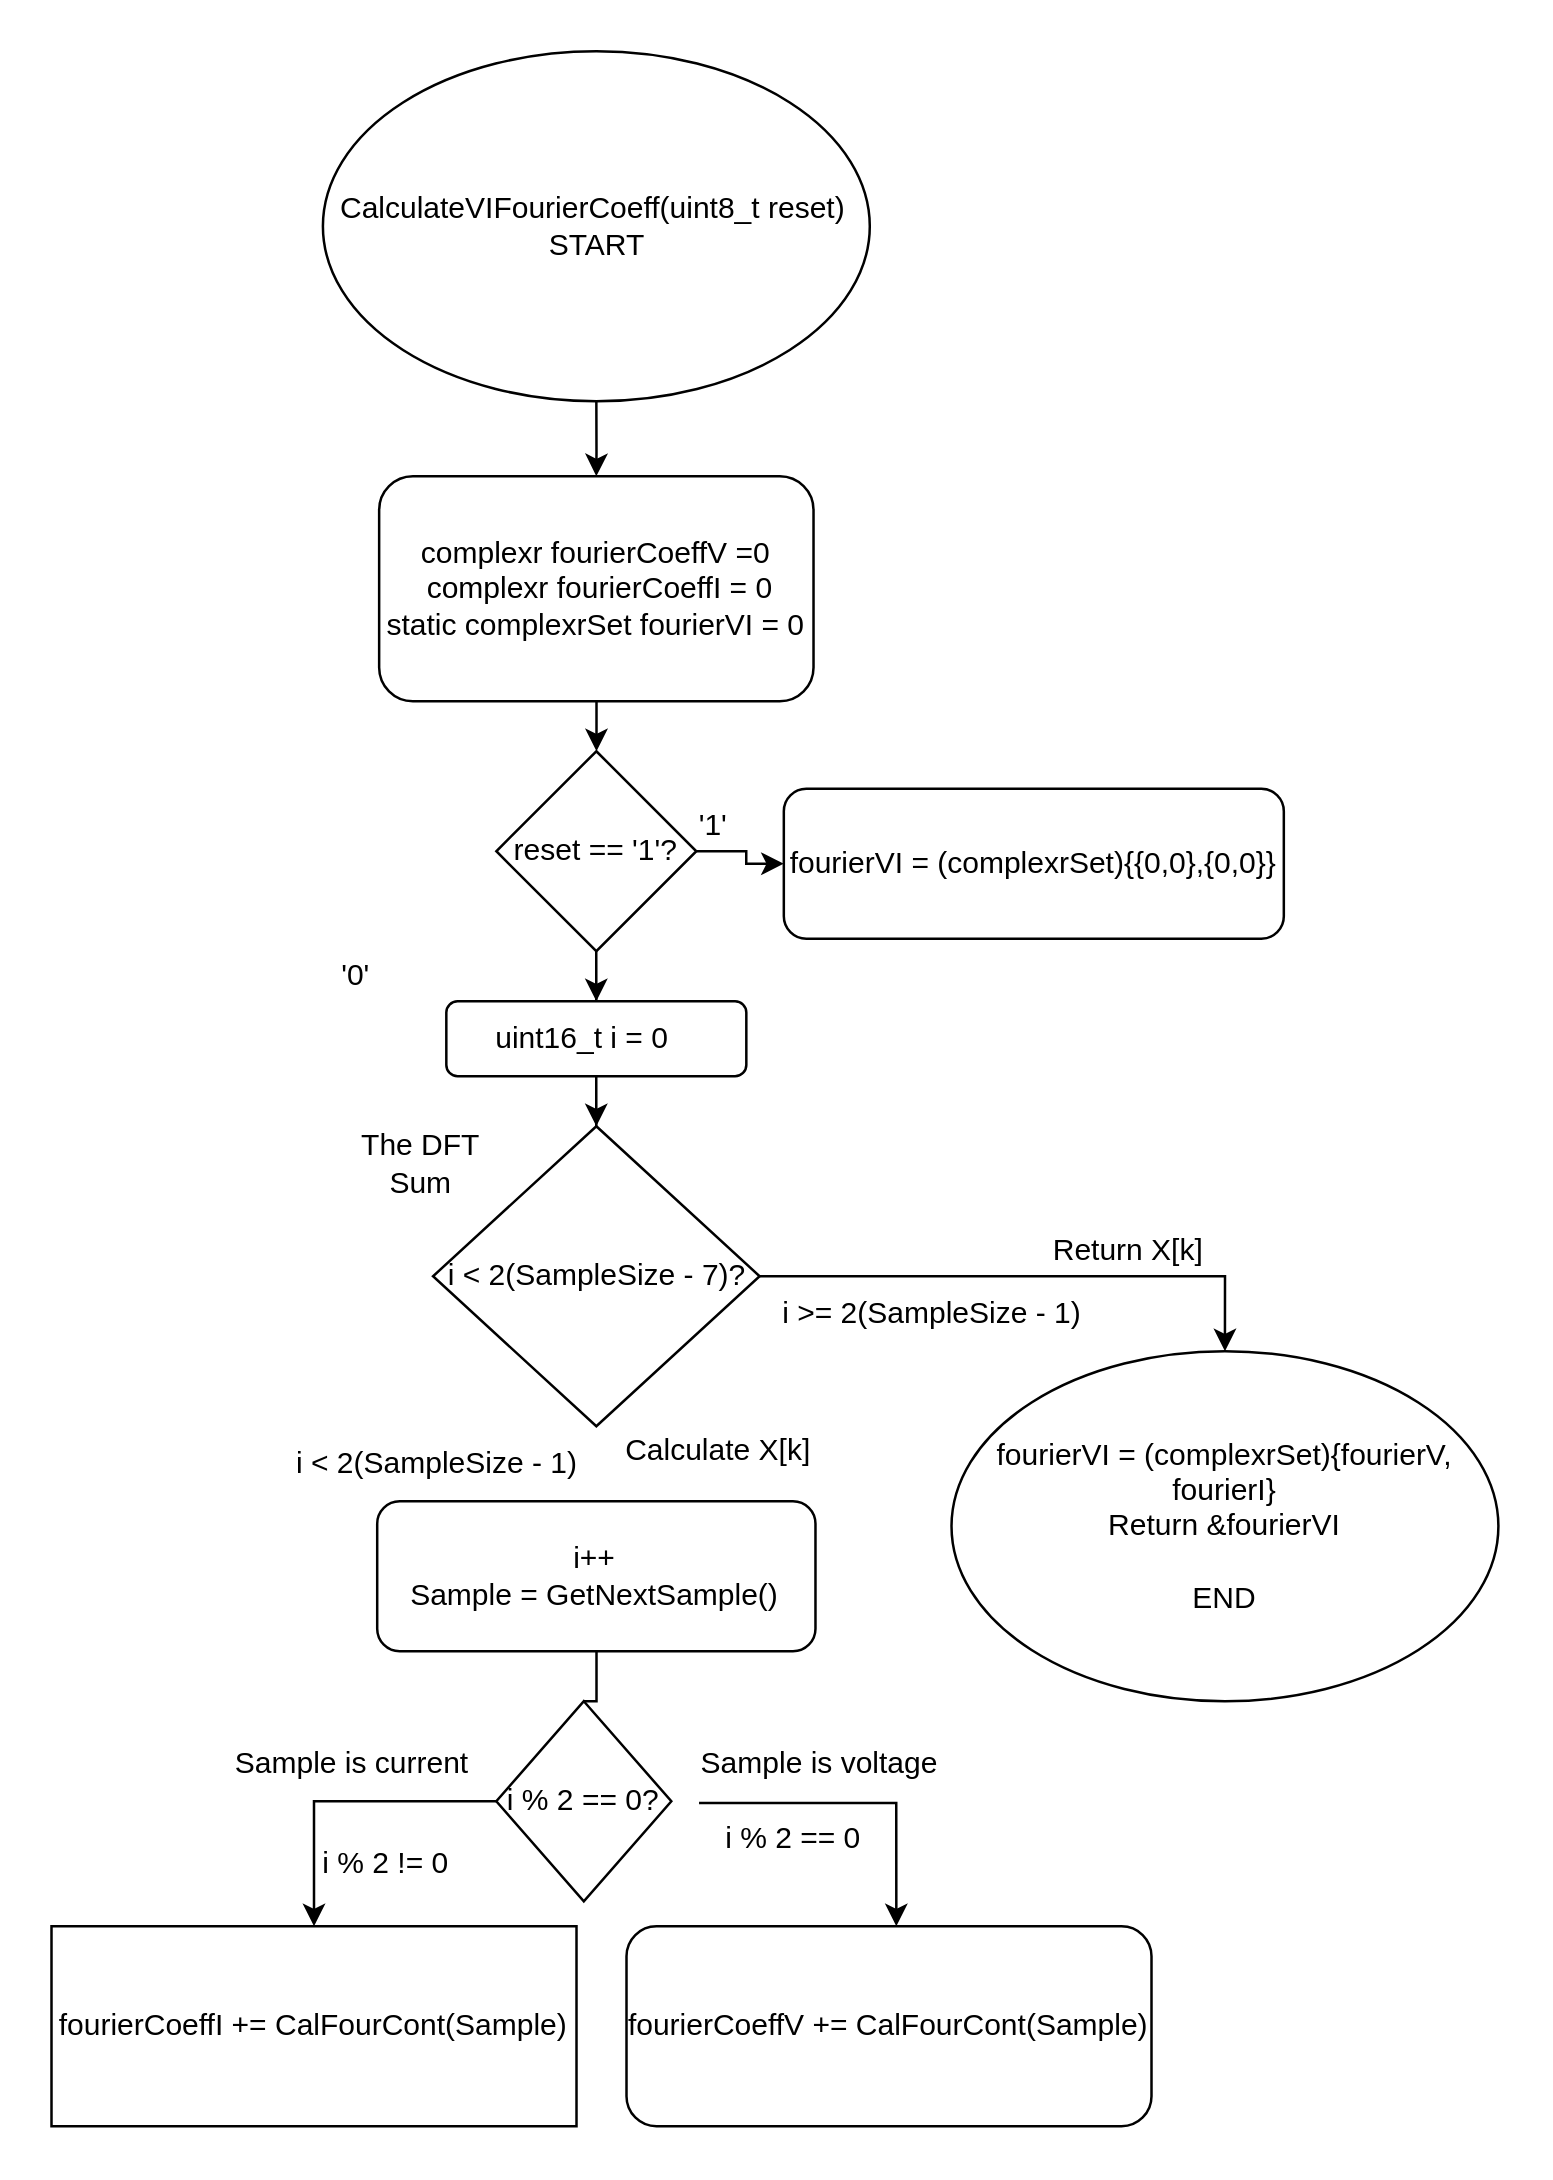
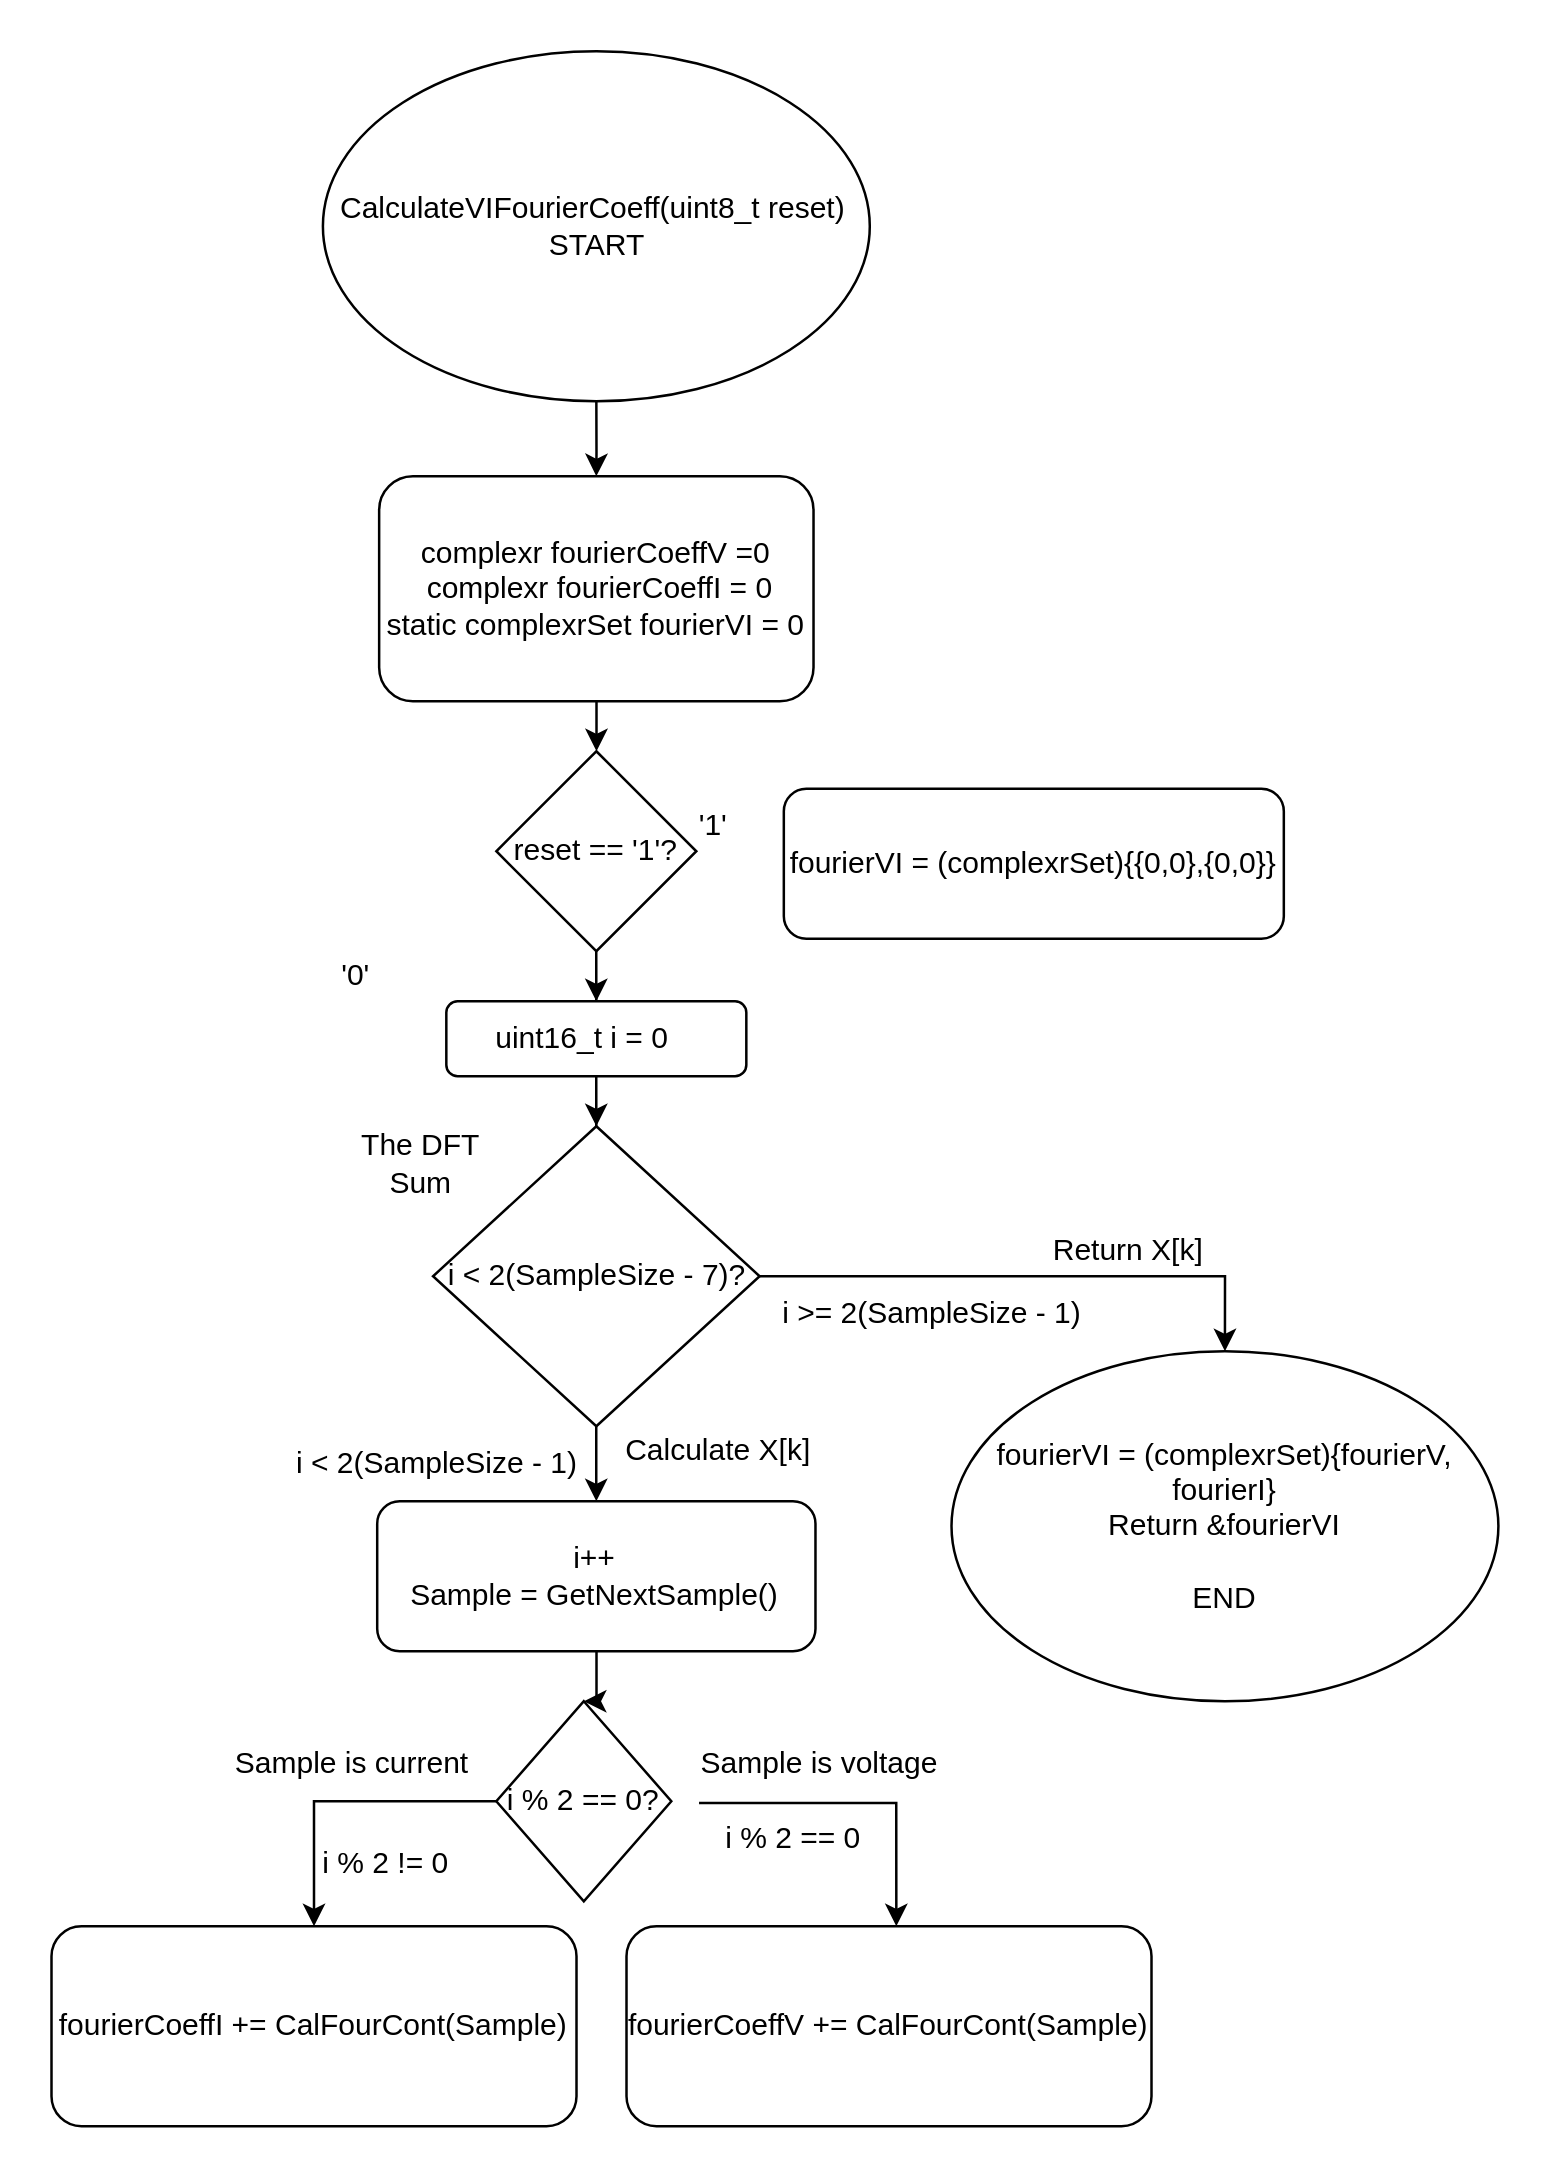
edge "reset == '1'?" -> "fourierVI = (complexrSet){{0,0},{0,0}}": removed
edge "i < 2(SampleSize - 7)?" -> "i++ Sample = GetNextSample()": added
edge "i++ Sample = GetNextSample()" -- "i % 2 == 0?": arrowhead none -> classic
node "fourierCoeffI += CalFourCont(Sample)": shape rectangle -> rounded rectangle
